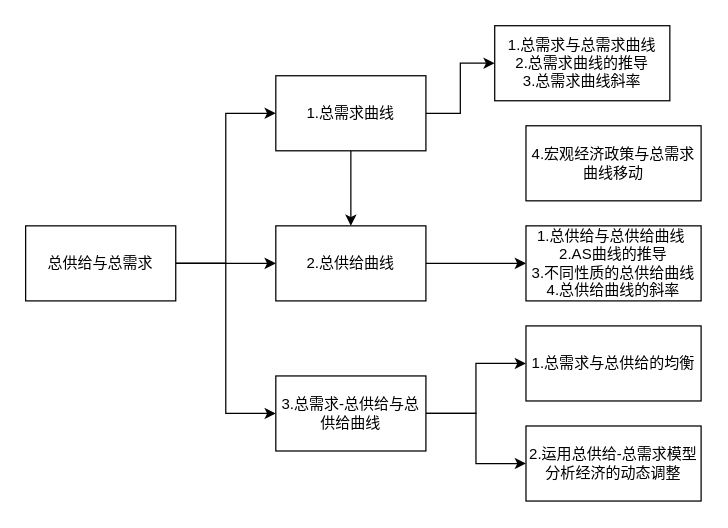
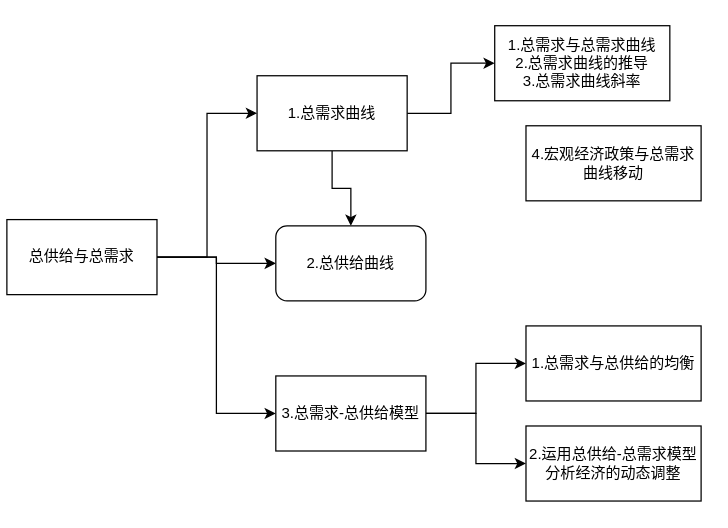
node "1.总需求曲线": moved (351, 113) -> (332, 113)
node "总供给与总需求": moved (101, 263) -> (82, 257)
node "2.总供给曲线": shape rectangle -> rounded rectangle
edge "2.总供给曲线" -> "1.总供给与总供给曲线 2.AS曲线的推导 3.不同性质的总供给曲线 4.总供给曲线的斜率": removed
node "1.总供给与总供给曲线 2.AS曲线的推导 3.不同性质的总供给曲线 4.总供给曲线的斜率": removed
node "3.总需求-总供给与总供给曲线": label "3.总需求-总供给与总供给曲线" -> "3.总需求-总供给模型"
